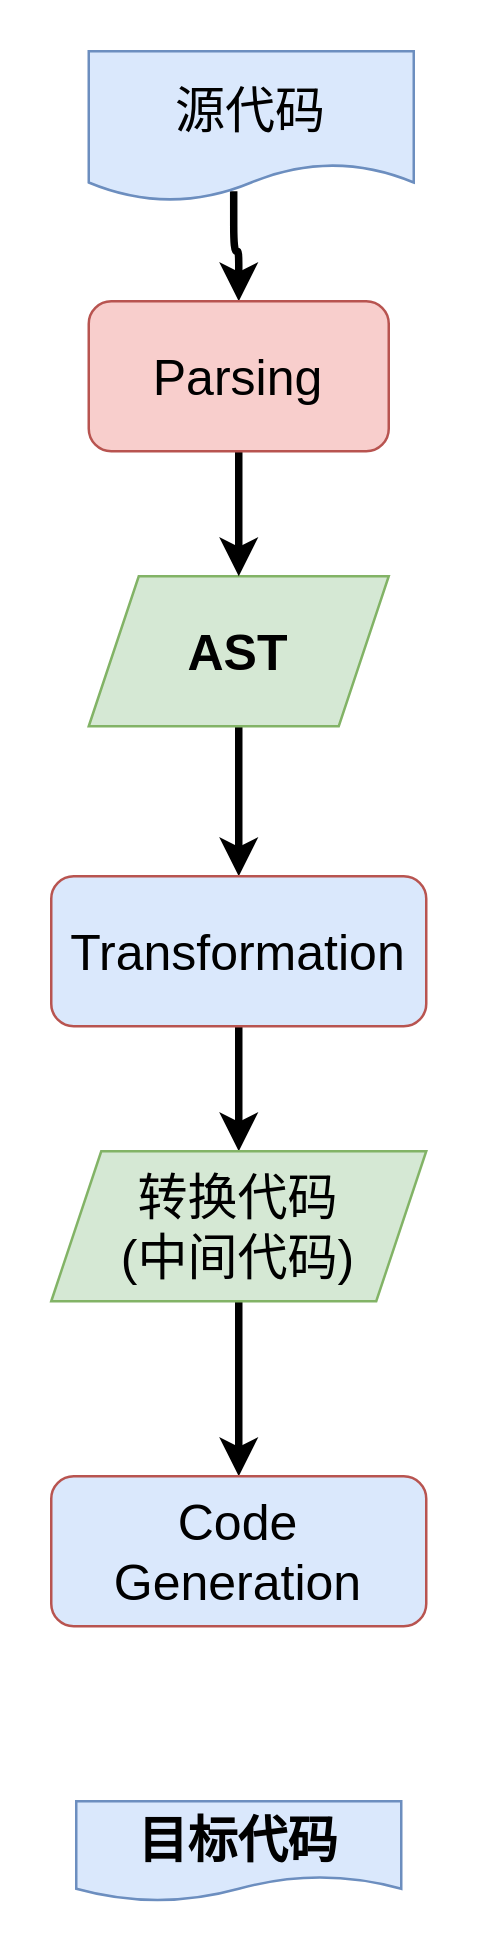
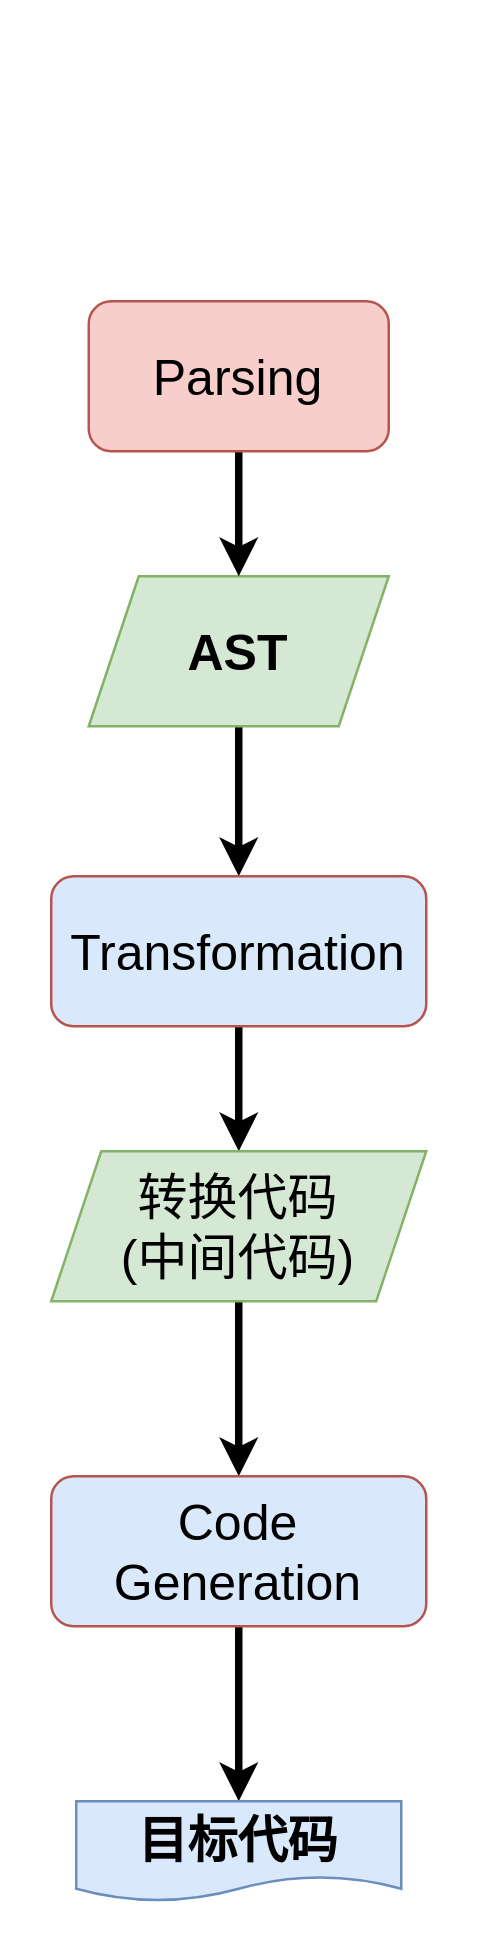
node "源代码": removed
edge "源代码" -> "Parsing": removed
edge "Code Generation" -> "目标代码": added
